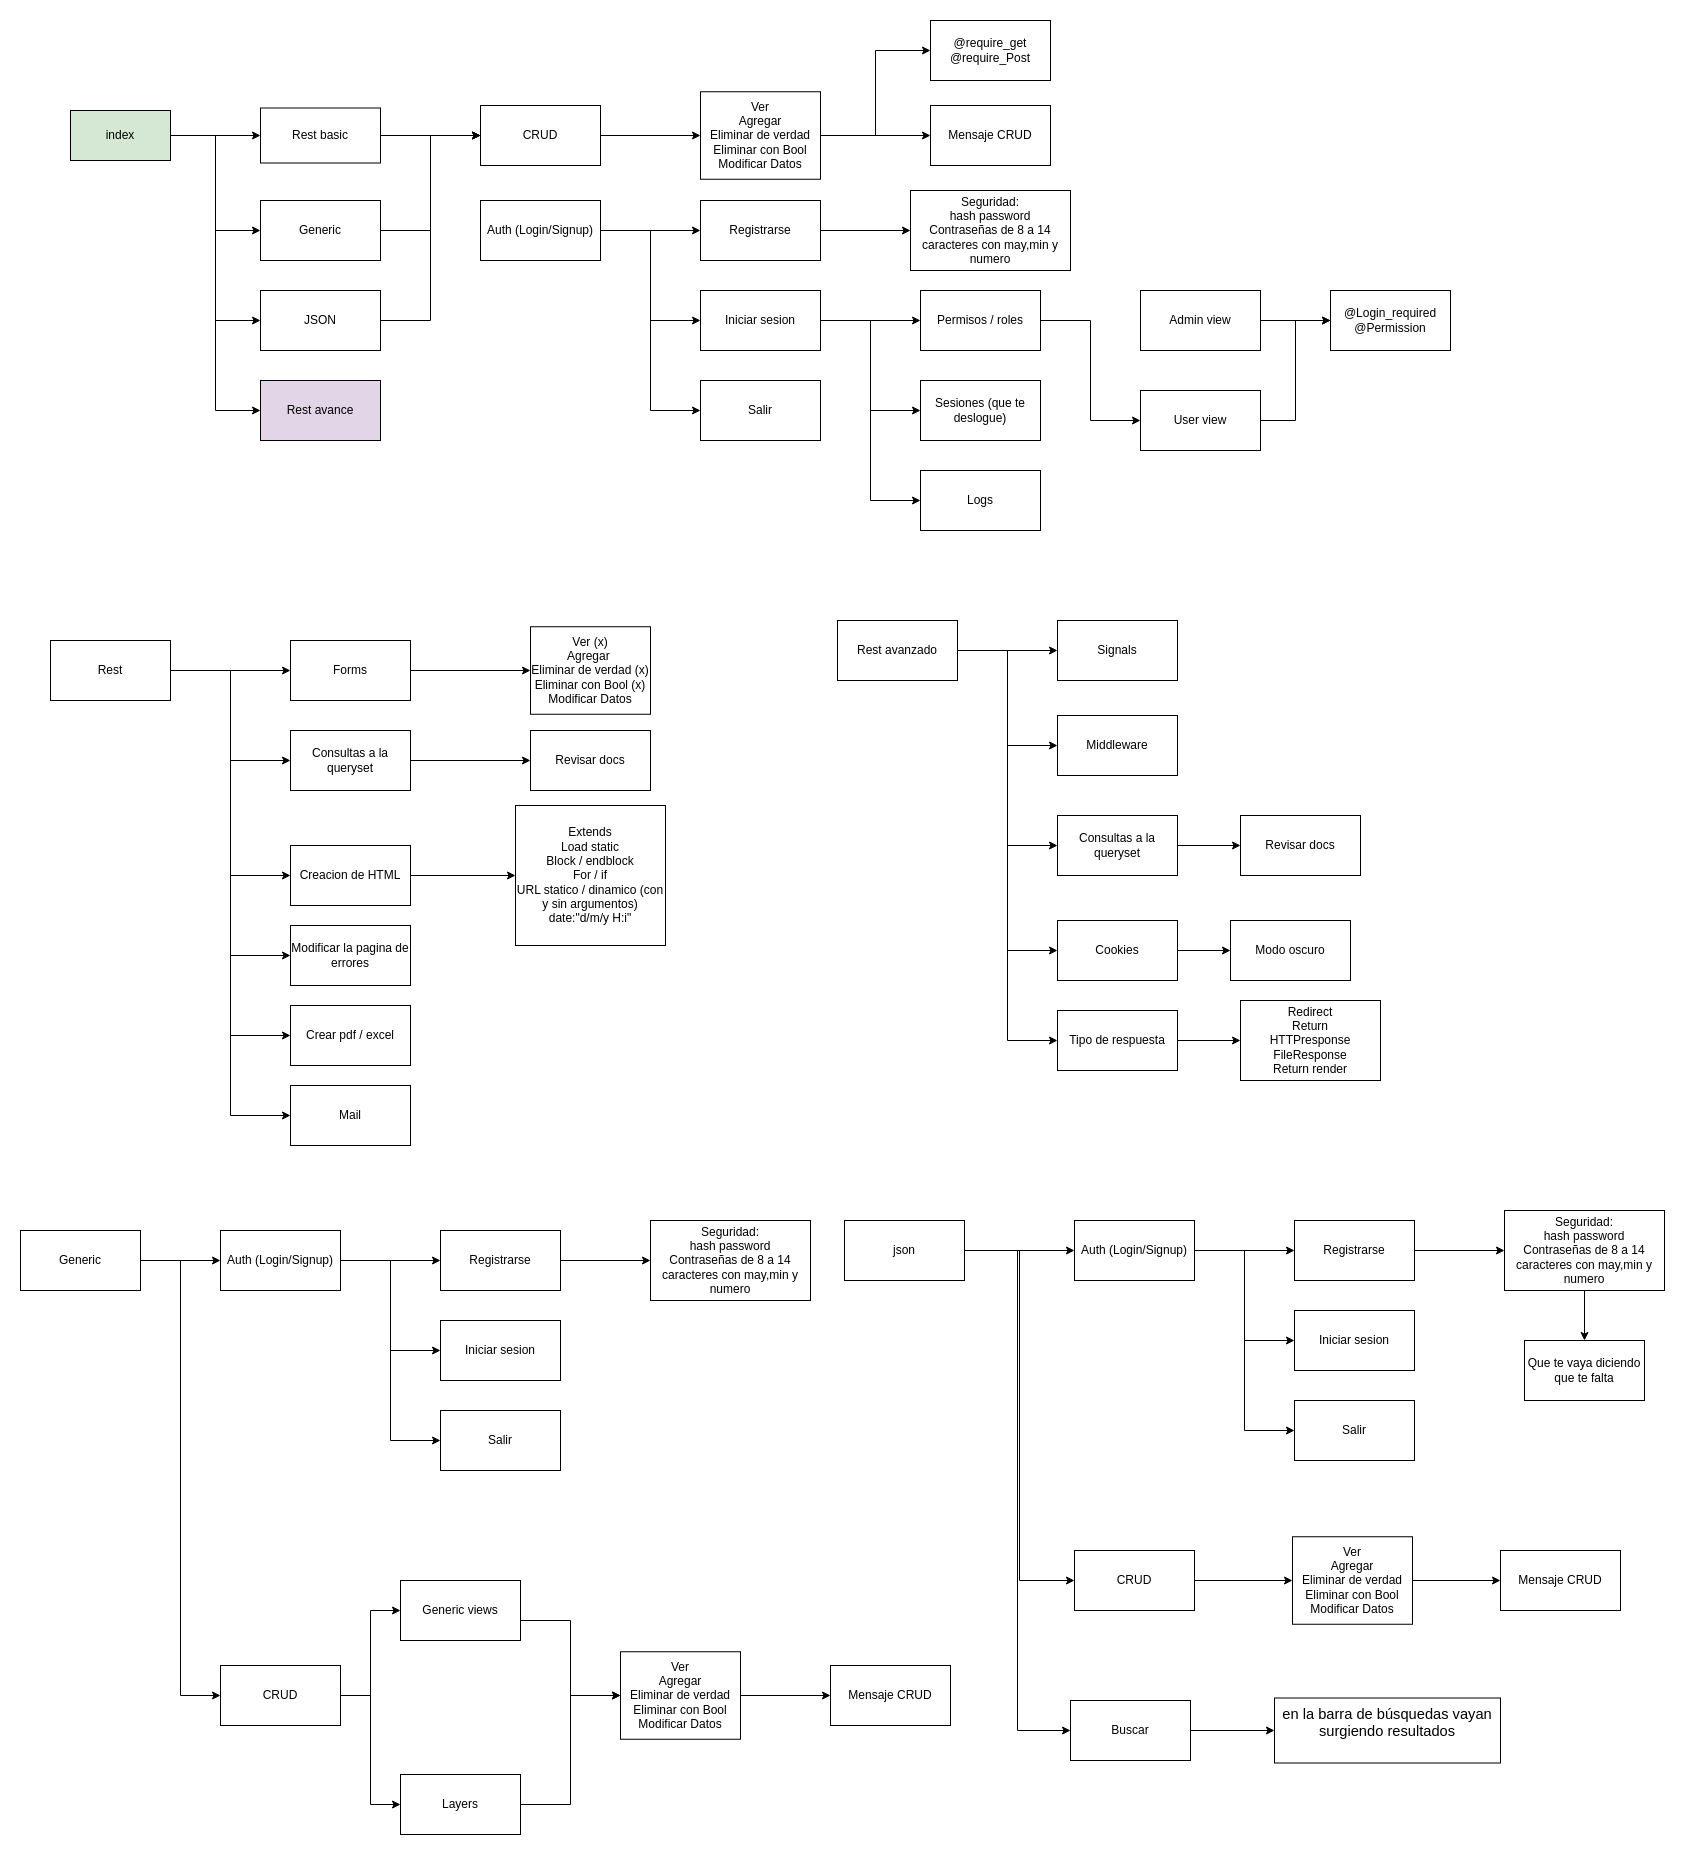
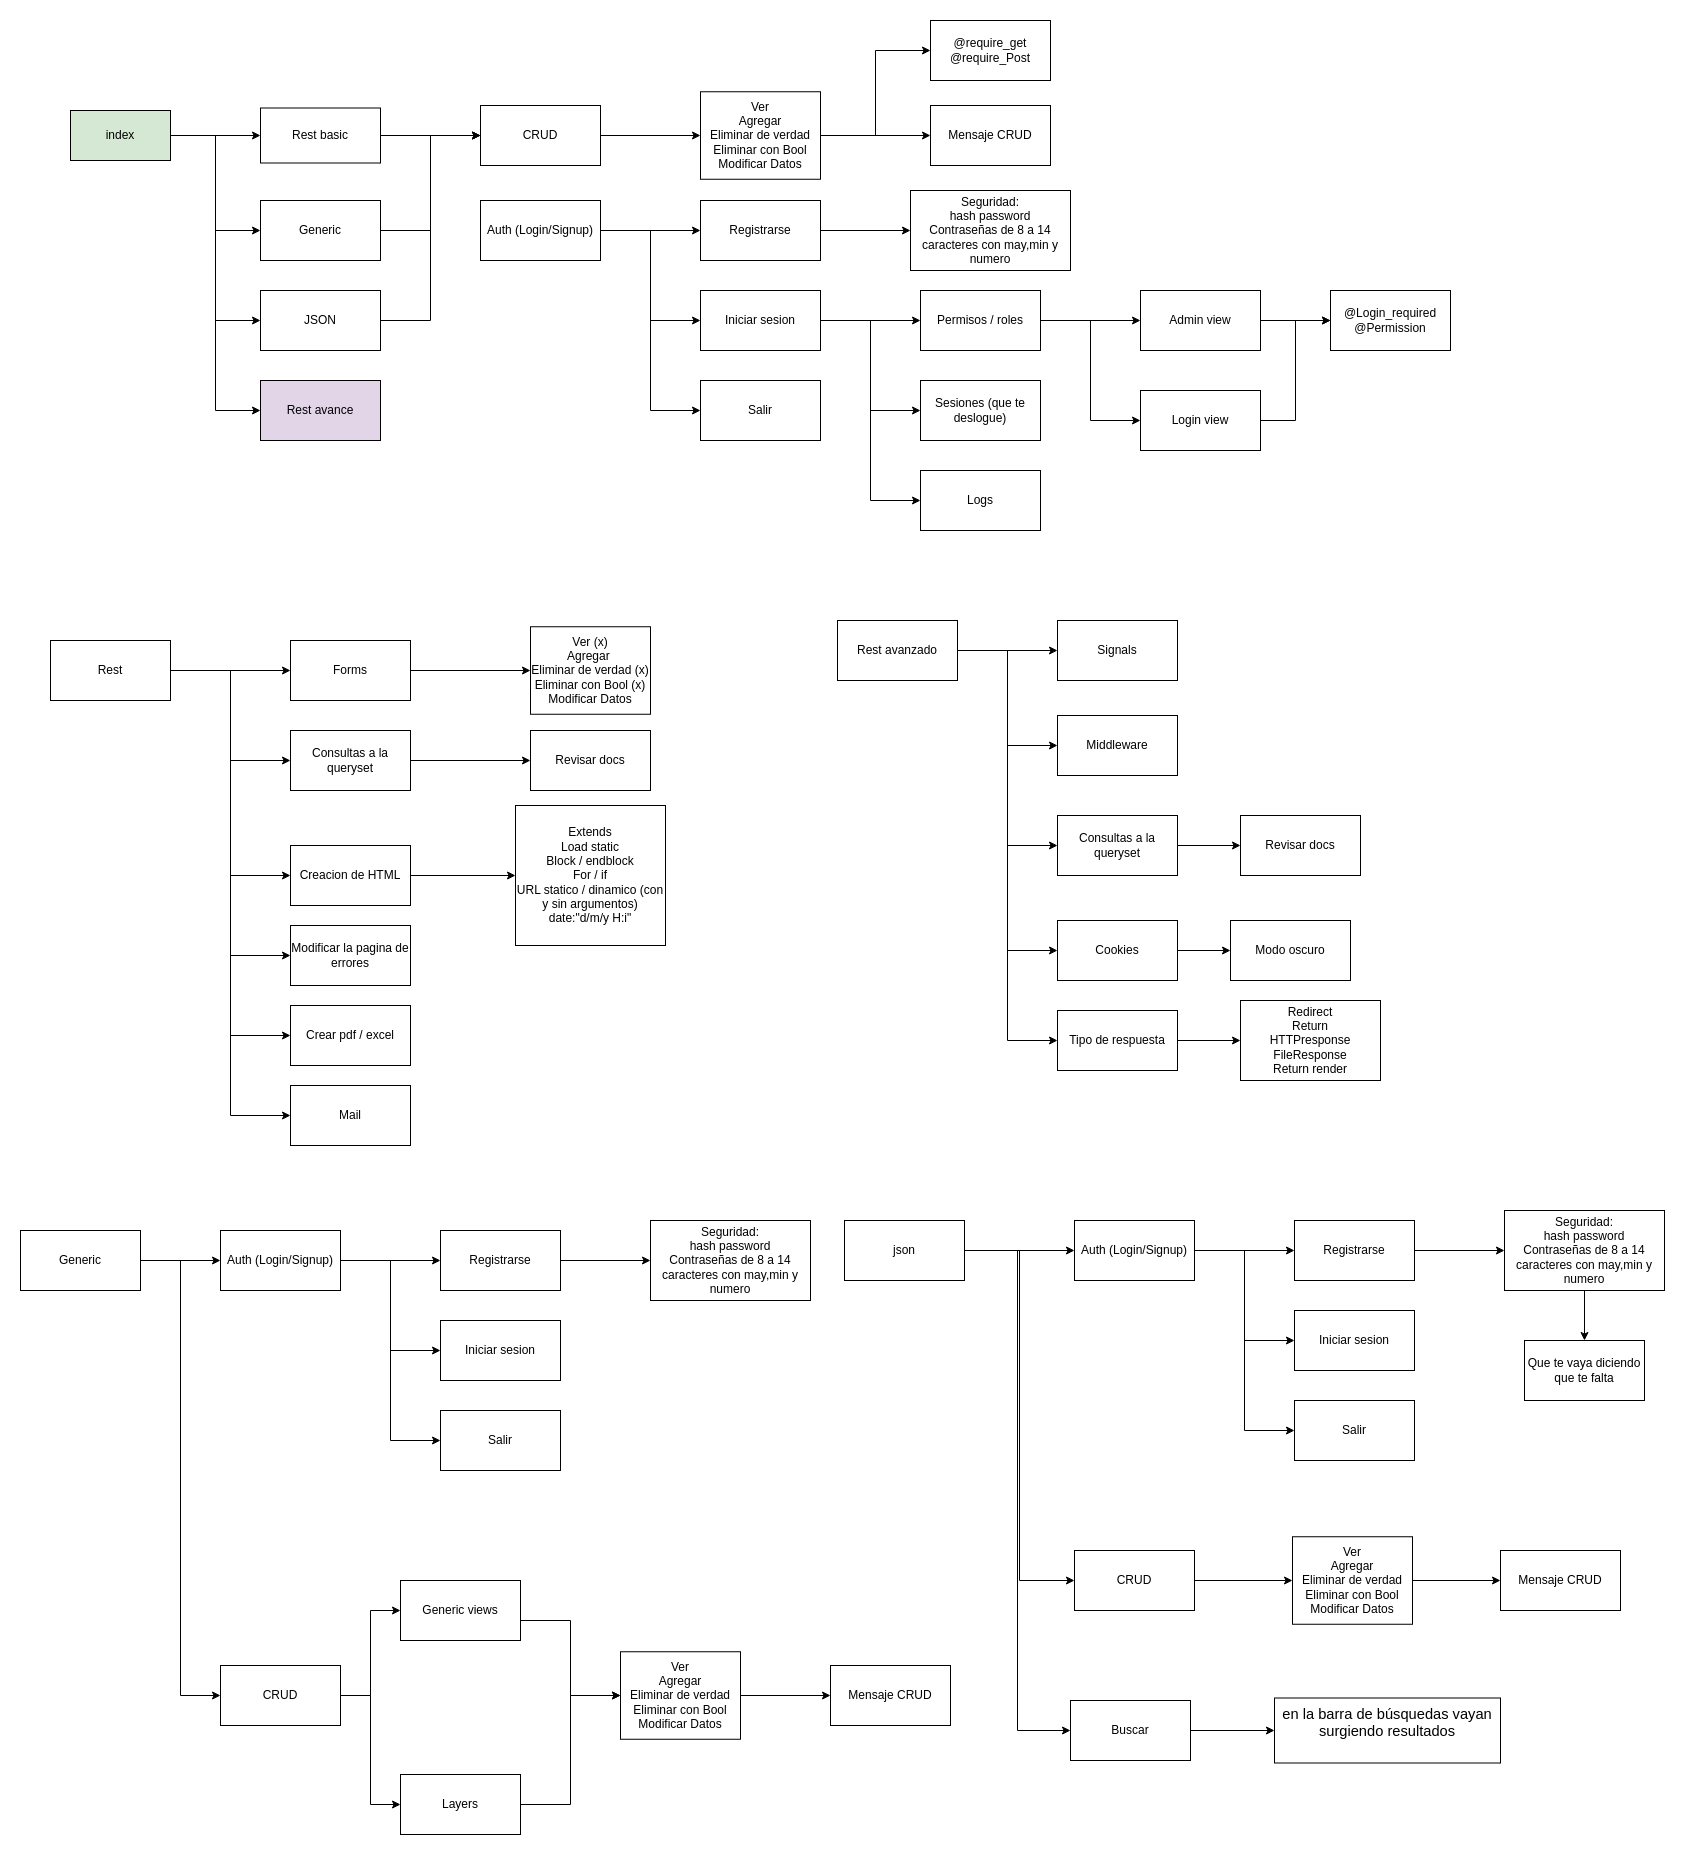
edge "Permisos / roles" -> "Admin view": added
node "User view": label "User view" -> "Login view"
